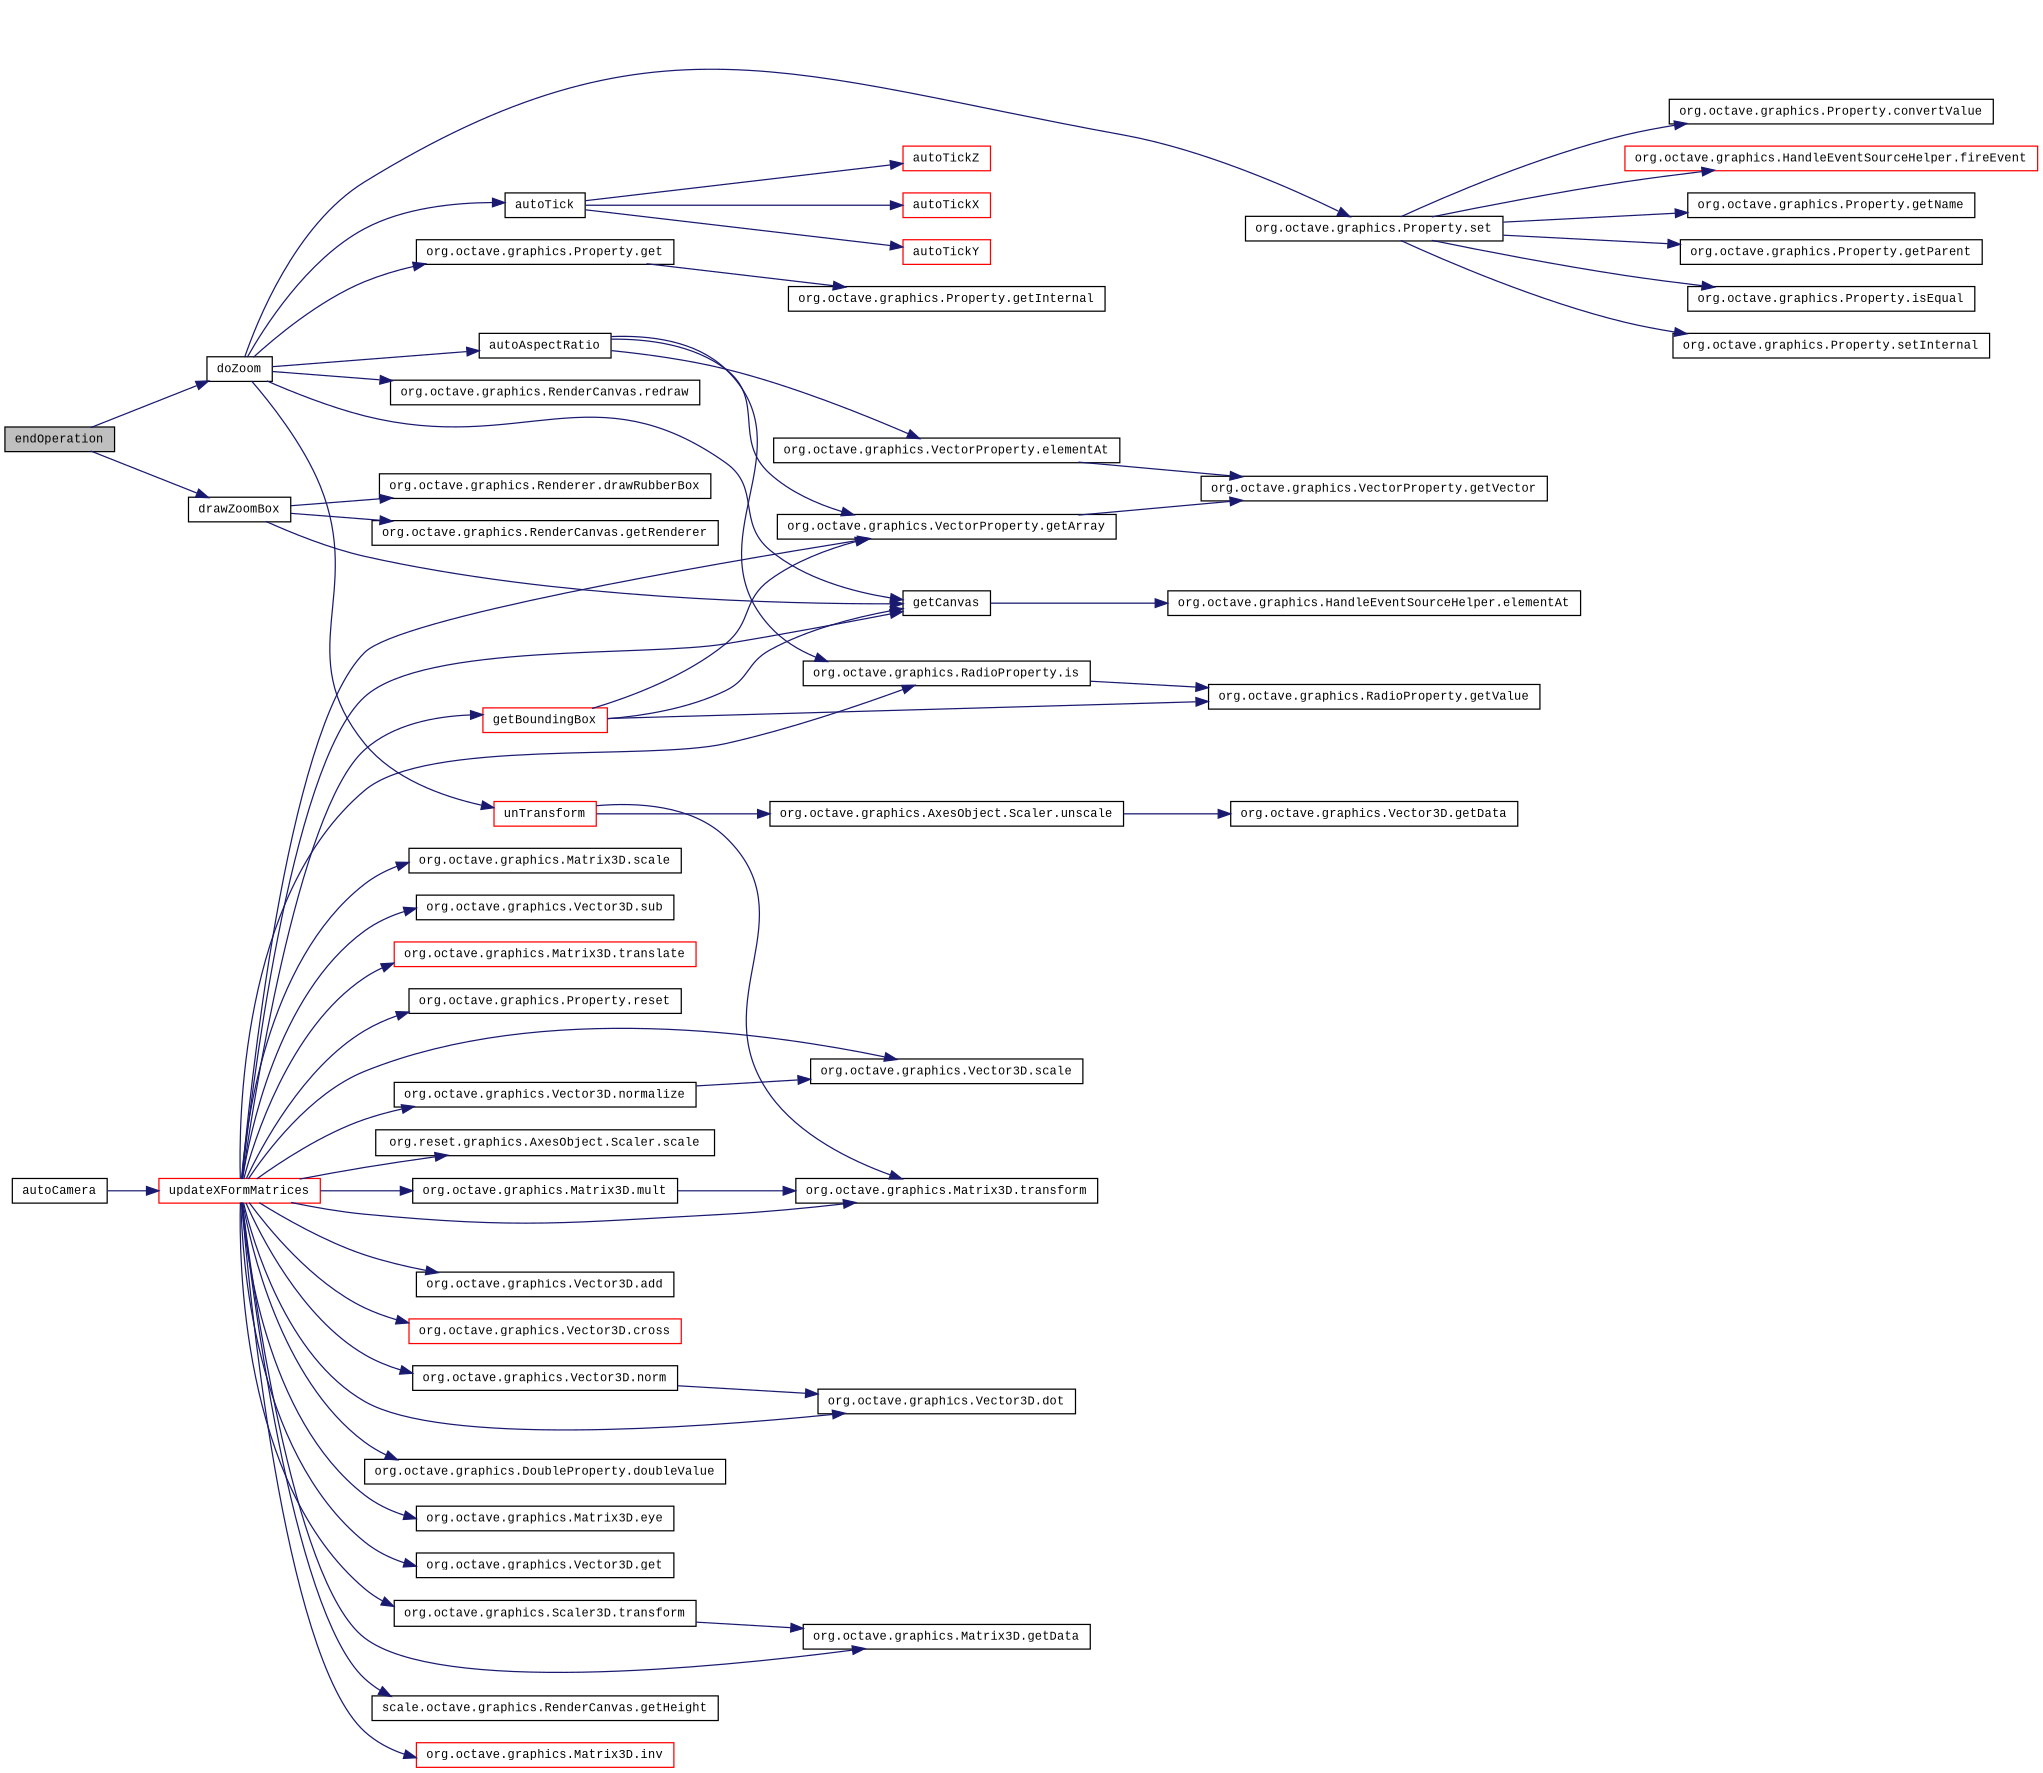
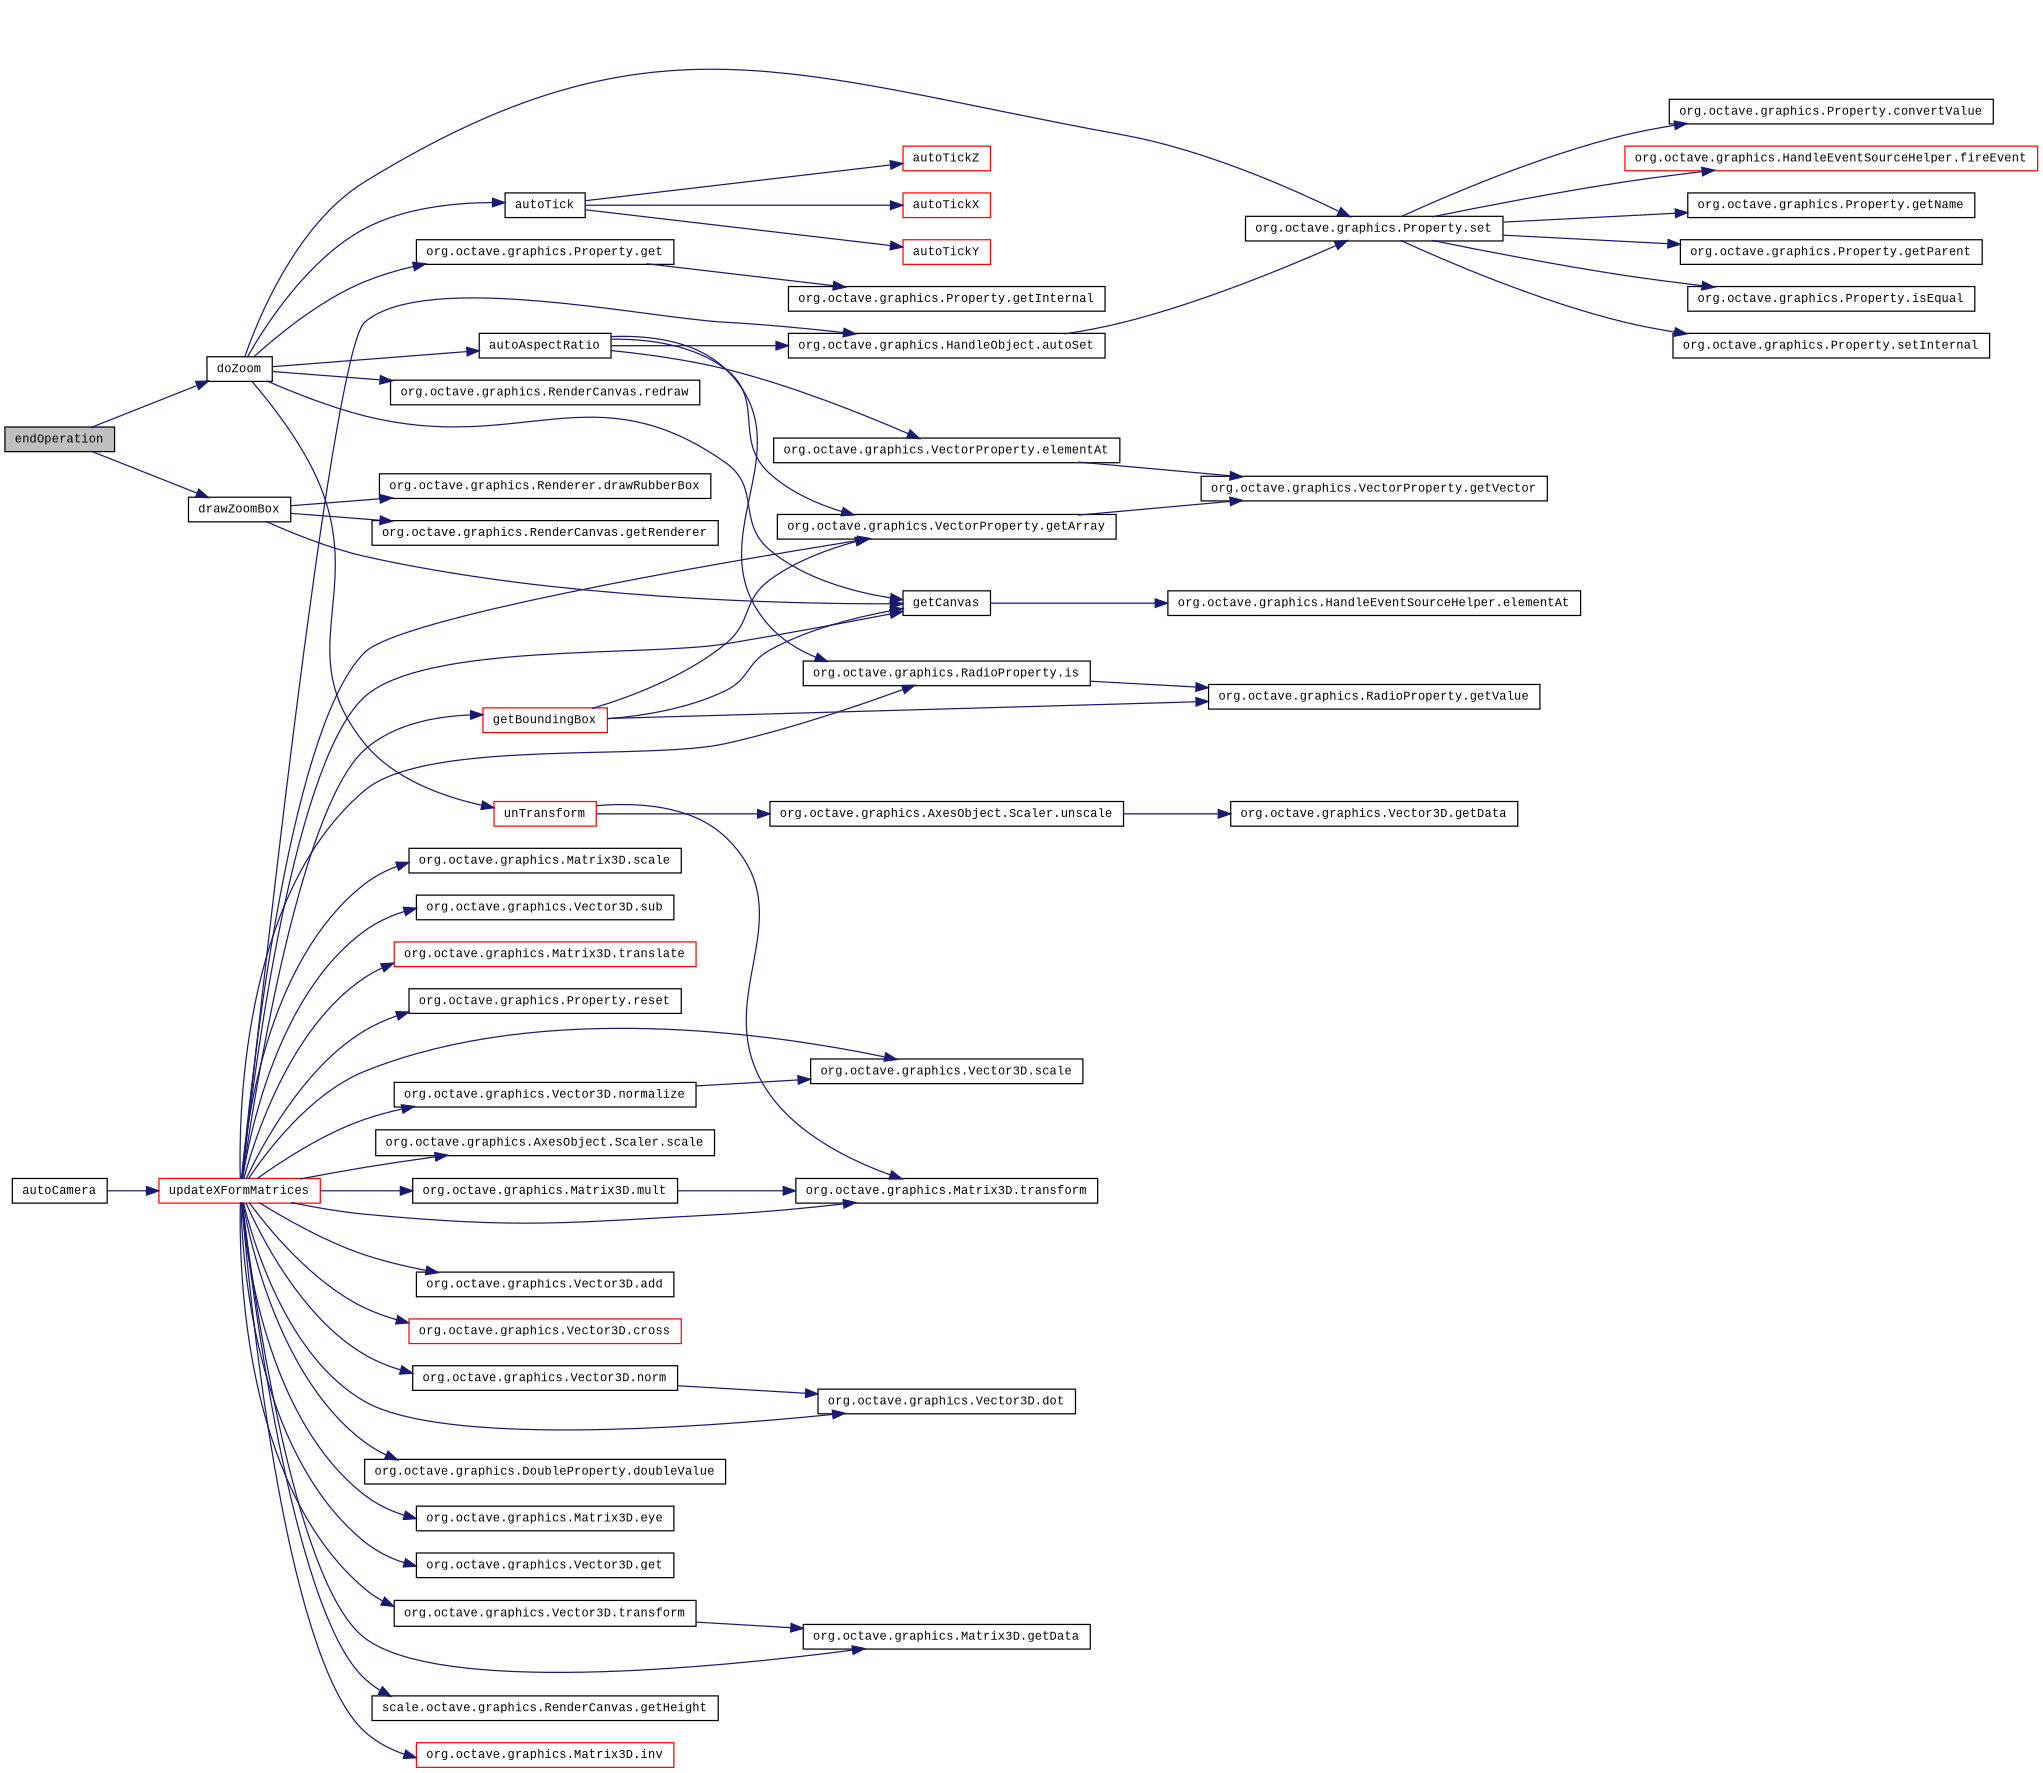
node "org.octave.graphics.HandleObject.autoSet": added
node "org.reset.graphics.AxesObject.Scaler.scale": label "org.reset.graphics.AxesObject.Scaler.scale" -> "org.octave.graphics.AxesObject.Scaler.scale"
node "org.octave.graphics.Scaler3D.transform": label "org.octave.graphics.Scaler3D.transform" -> "org.octave.graphics.Vector3D.transform"
